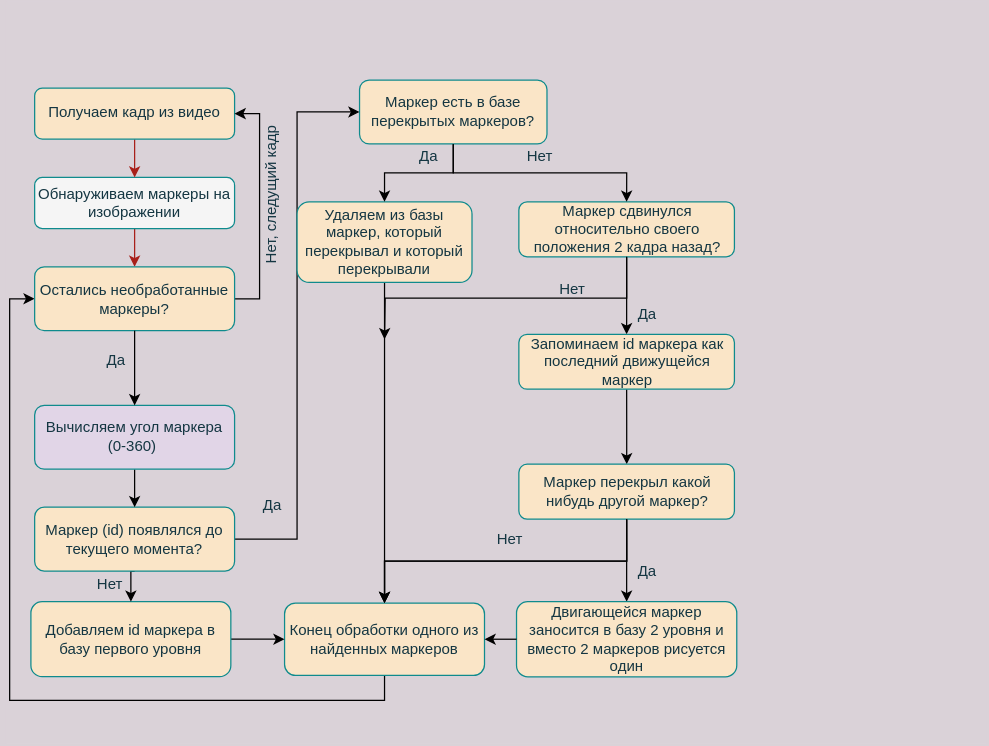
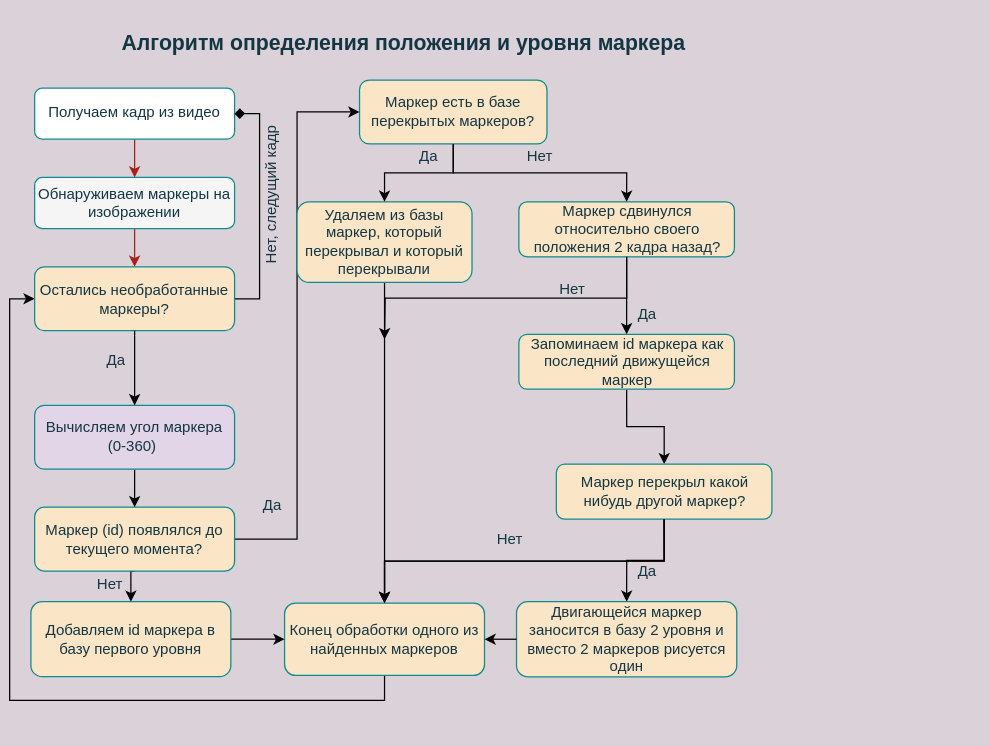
node "Алгоритм определения положения и уровня маркера": added
node "Получаем кадр из видео": fillcolor #fae5c7 -> #ffffff
edge "Остались необработанные маркеры?" -> "Получаем кадр из видео": arrowhead classic -> diamond
node "Маркер перекрыл какой нибудь другой маркер?": moved (627, 492) -> (664, 492)
